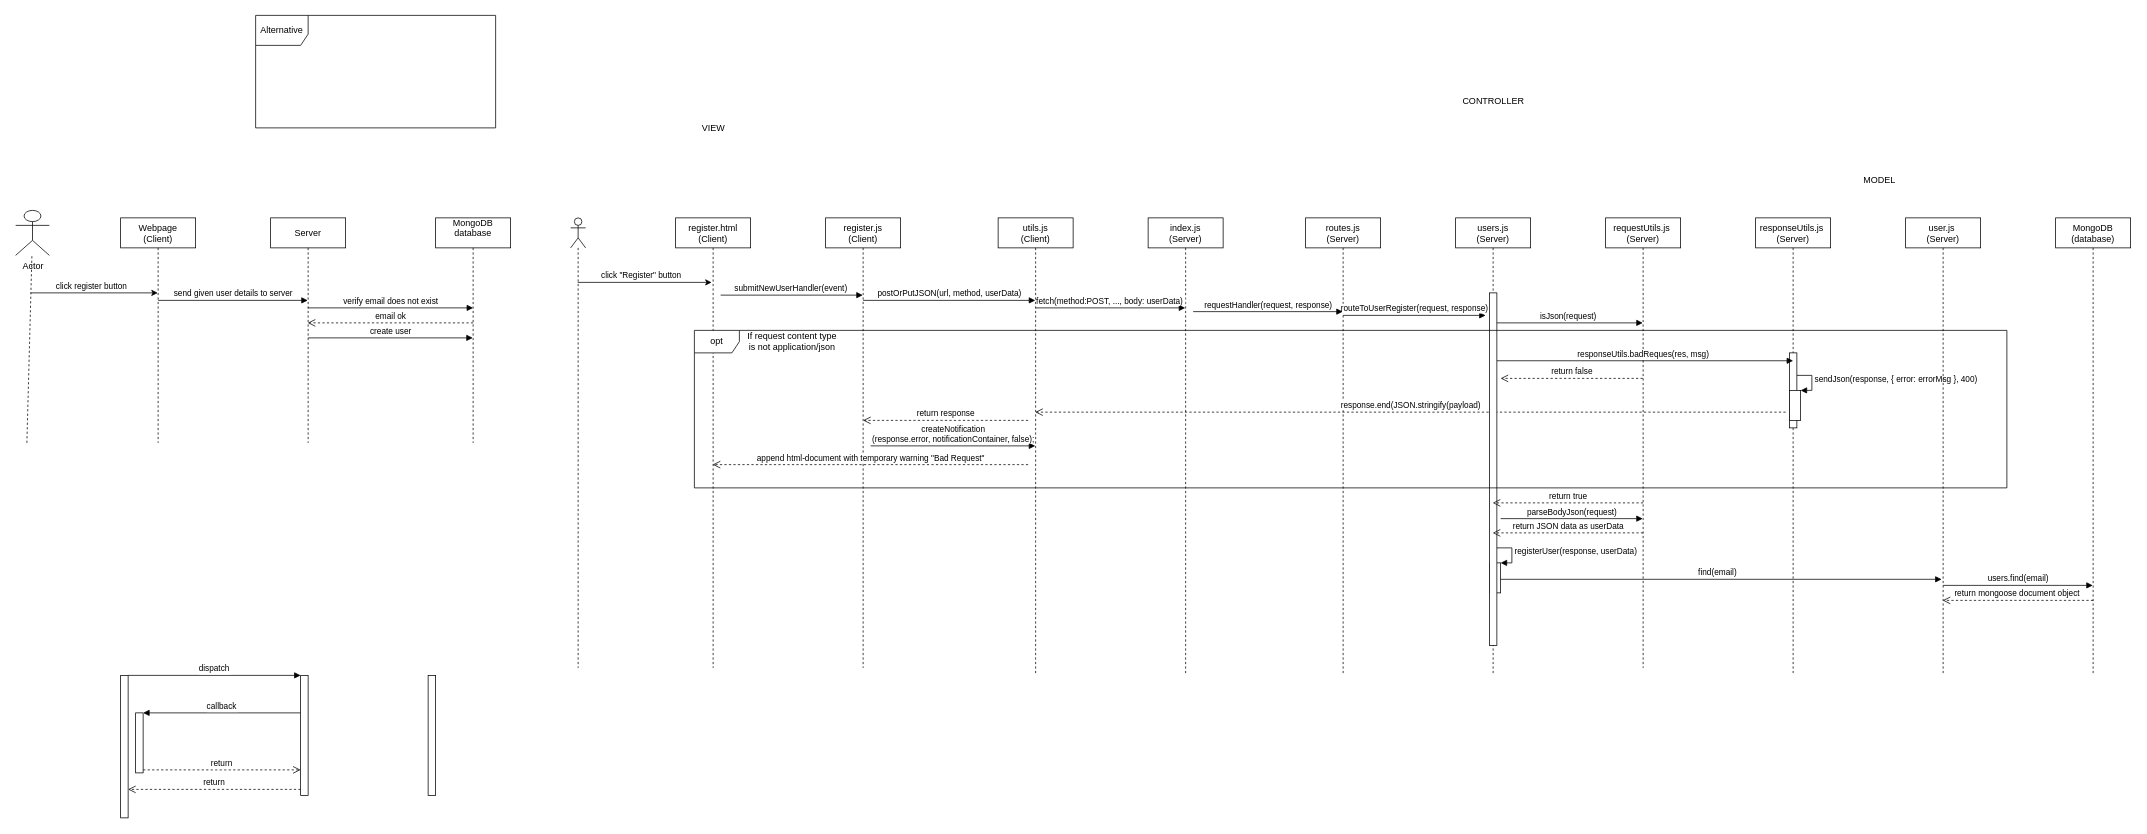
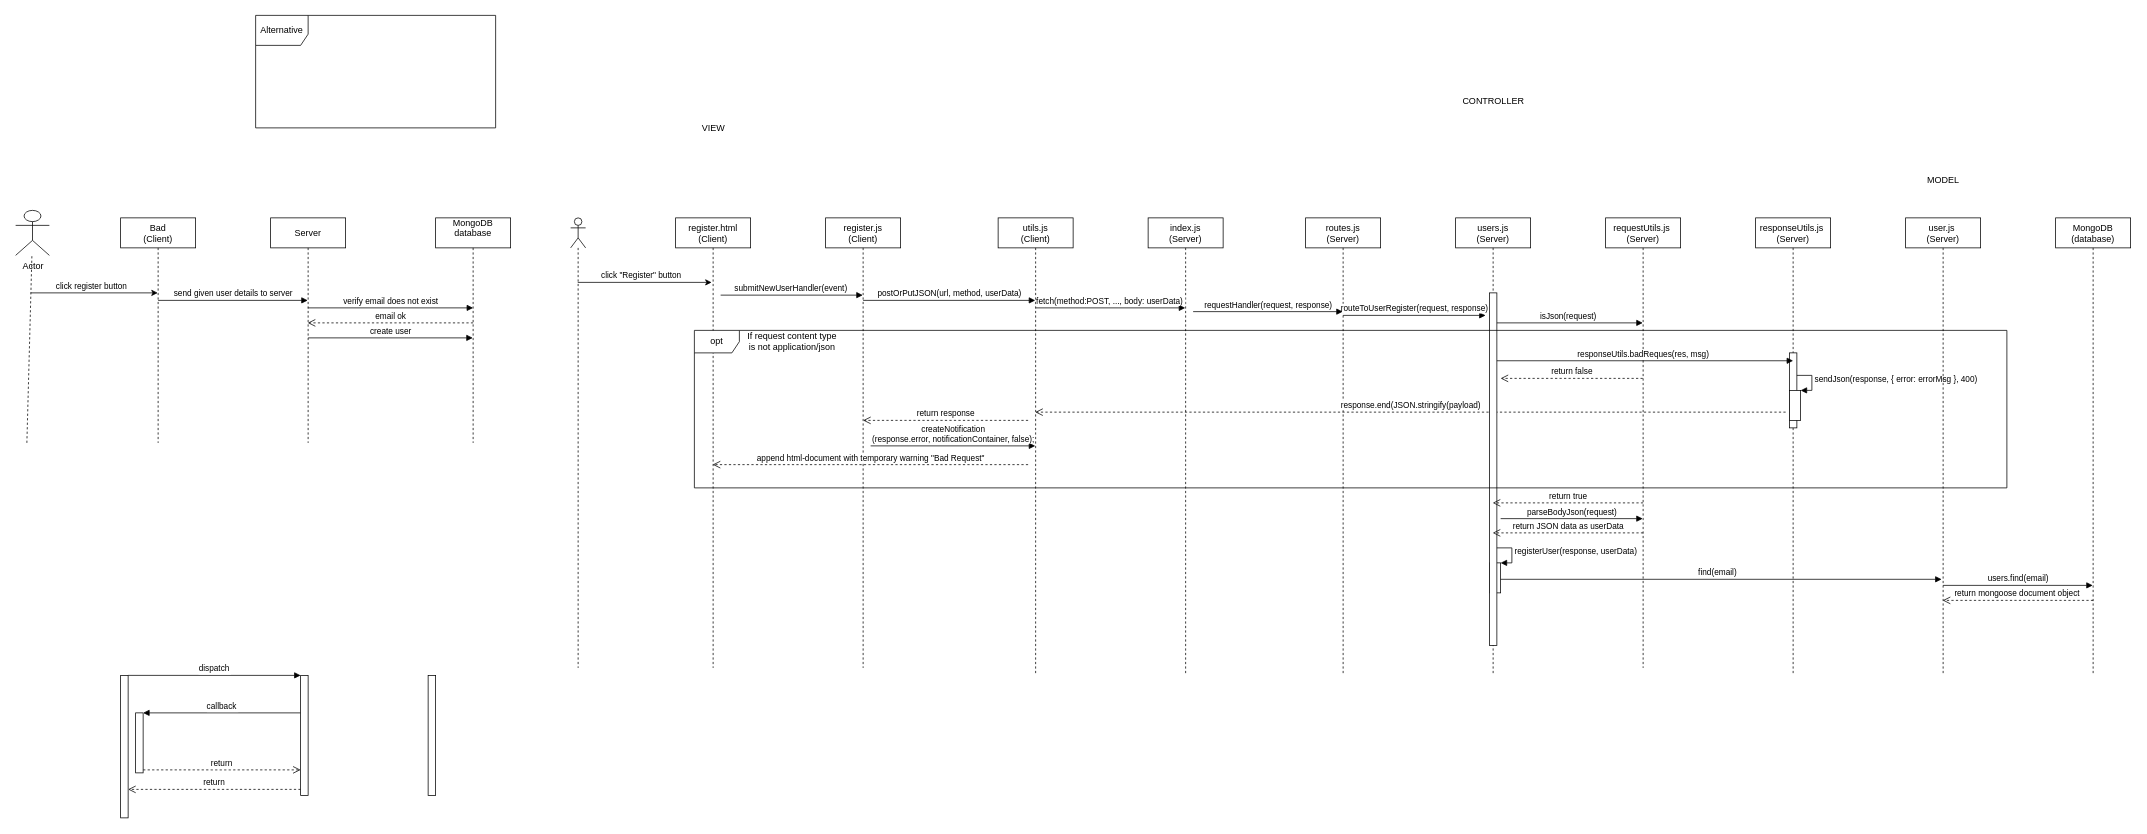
node "MODEL": moved (1879, 180) -> (1943, 180)
node "Webpage (Client)": label "Webpage (Client)" -> "Bad (Client)"
